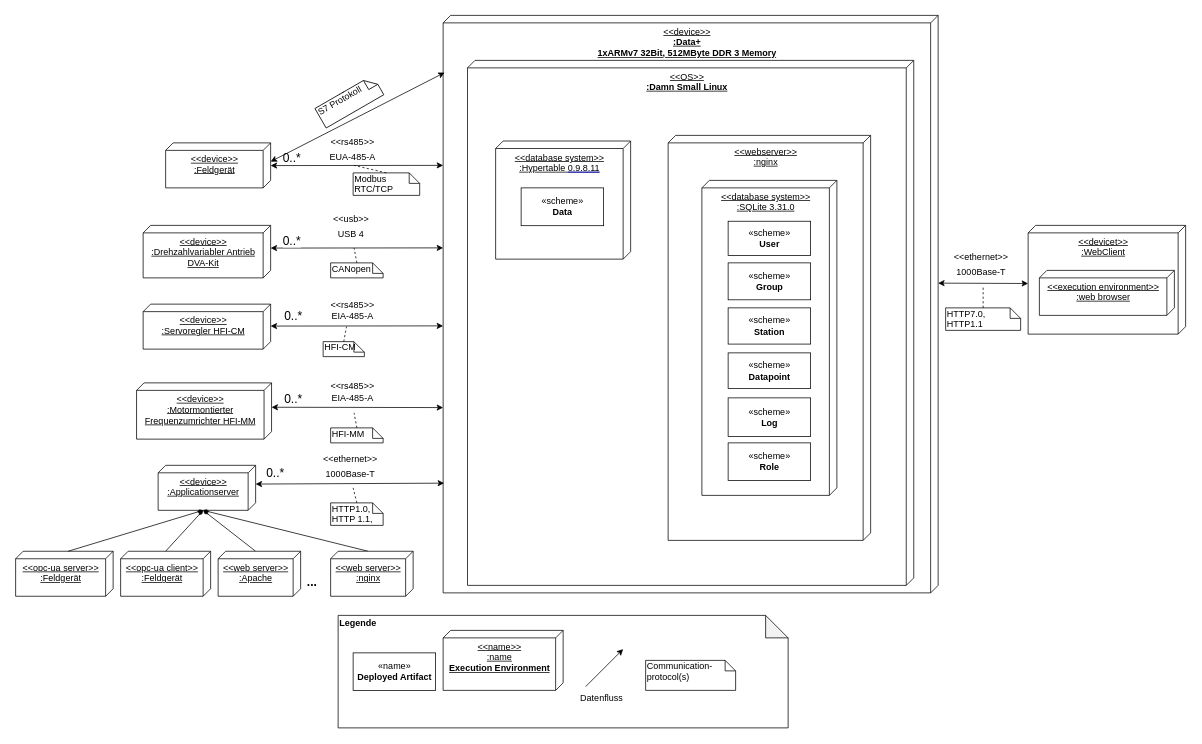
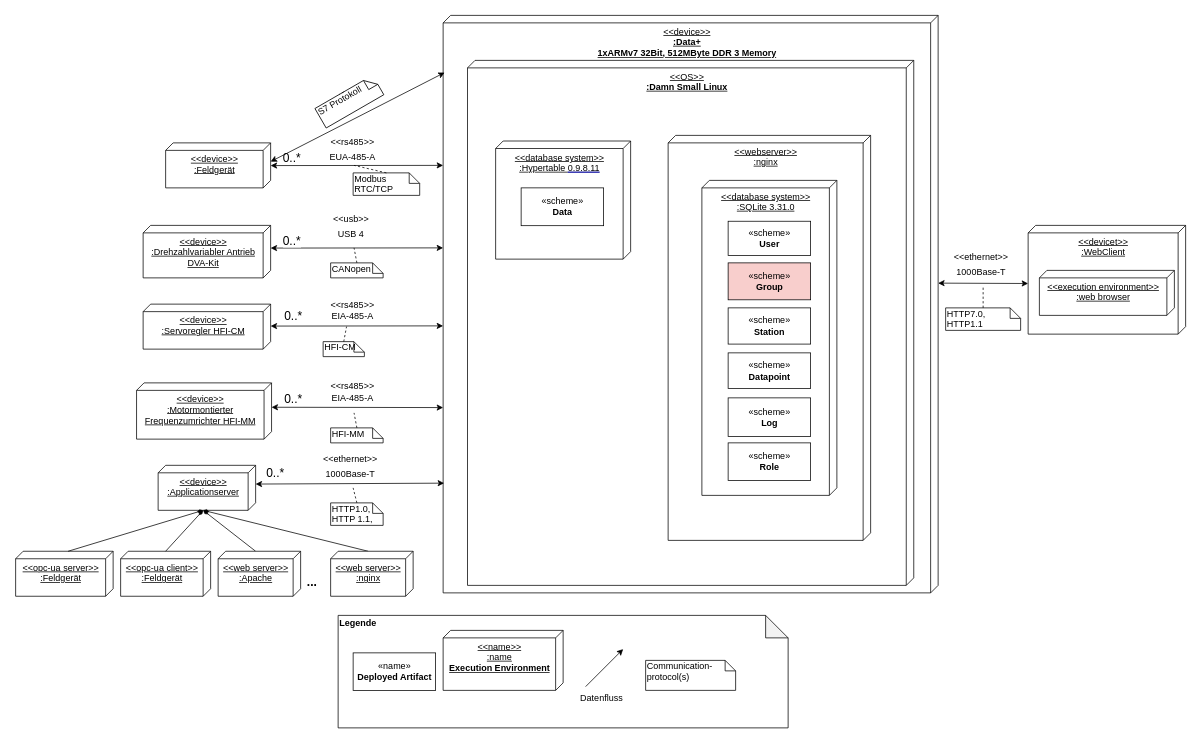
node "«scheme» Group": fillcolor #ffffff -> #f8cecc
